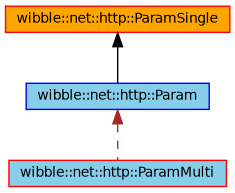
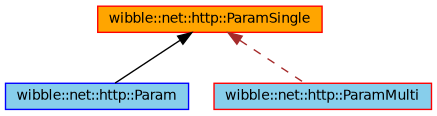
edge "wibble::net::http::ParamMulti" -> "wibble::net::http::Param": now "wibble::net::http::ParamMulti" -> "wibble::net::http::ParamSingle"
